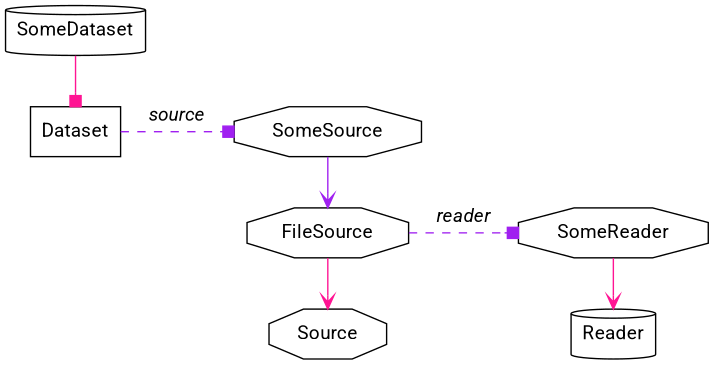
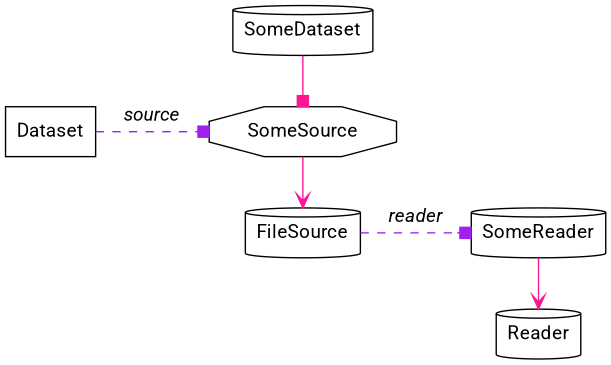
edge "SomeDataset" -> "Dataset": now "SomeDataset" -> "SomeSource"
edge "SomeSource" -> "FileSource": color purple -> deeppink
node "FileSource": shape octagon -> cylinder
node "SomeReader": shape octagon -> cylinder
node "Source": removed
